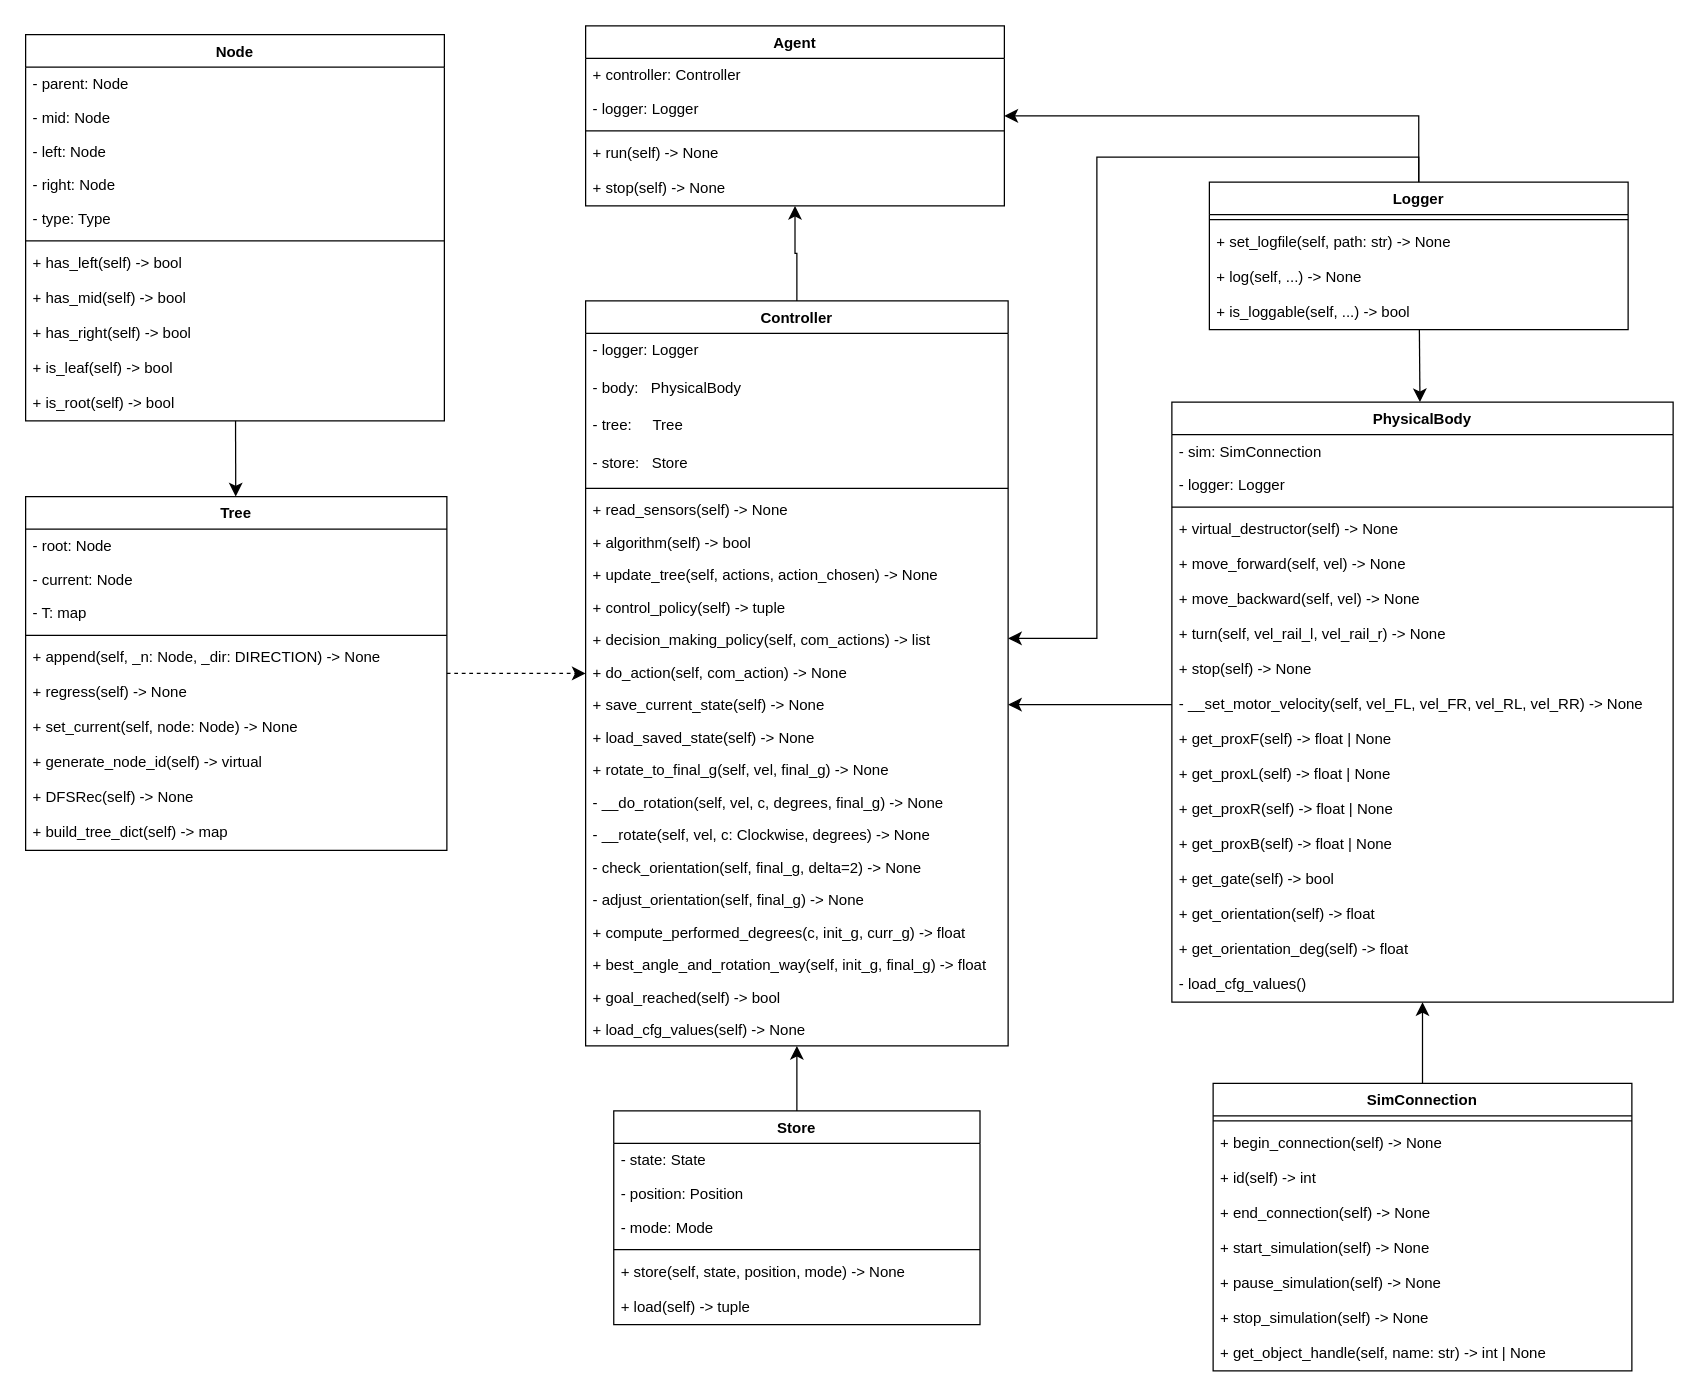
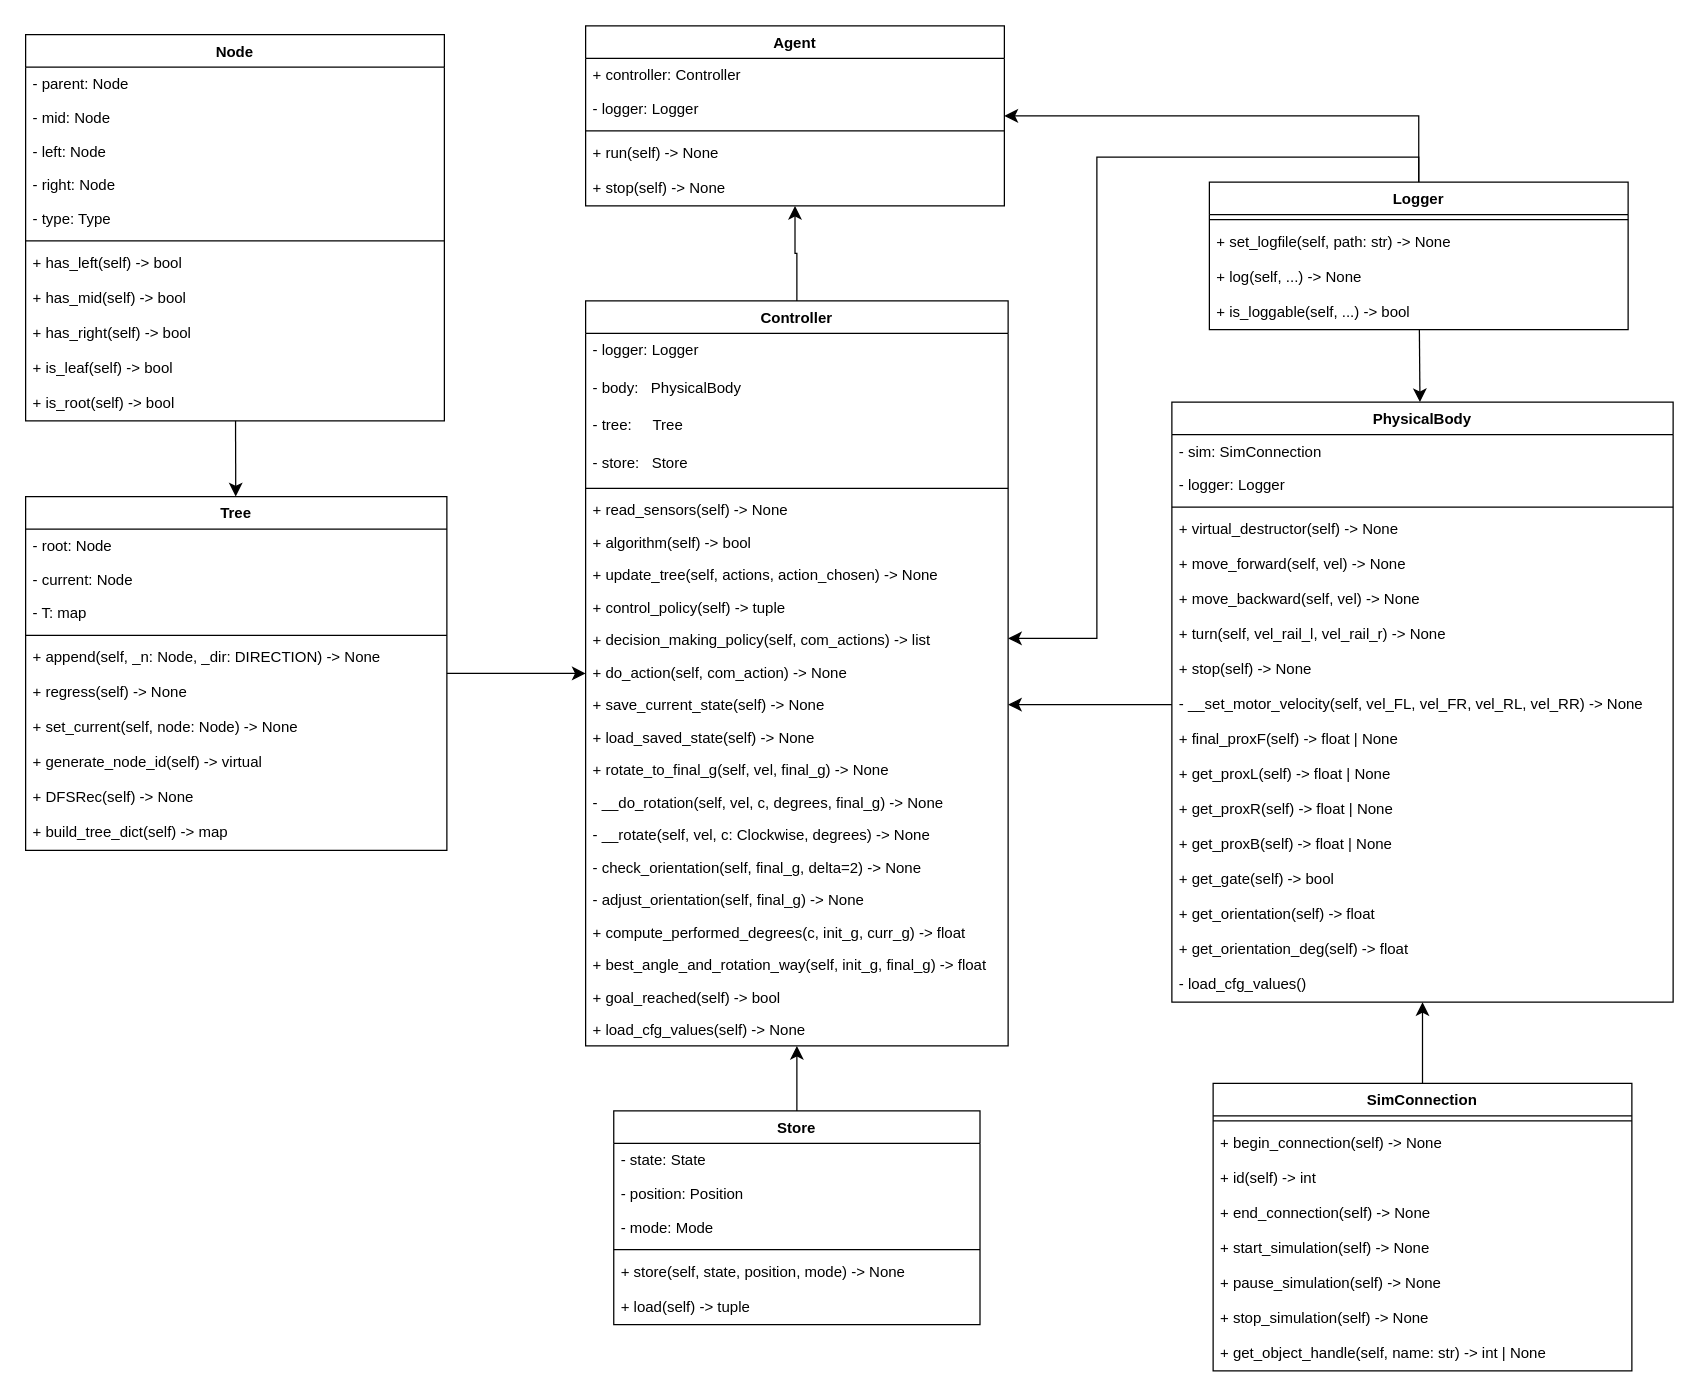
edge "Tree" -> "Controller": style dashed -> solid
node "+ get_proxF(self) -> float | None": label "+ get_proxF(self) -> float | None" -> "+ final_proxF(self) -> float | None"
